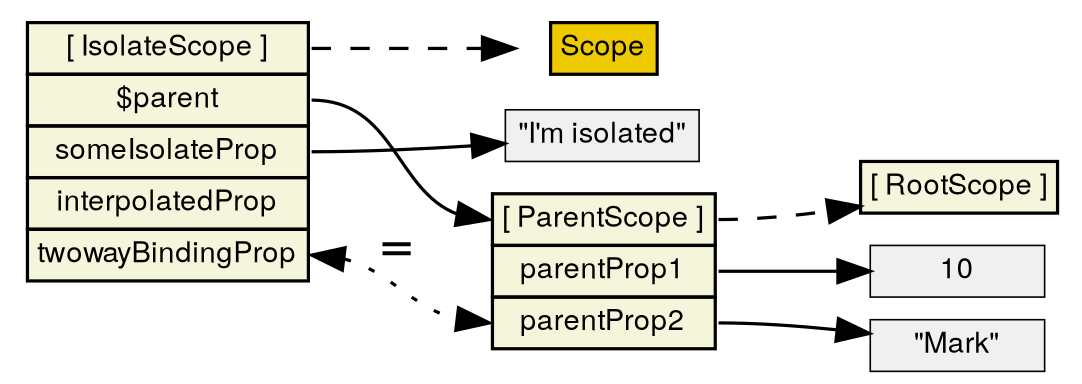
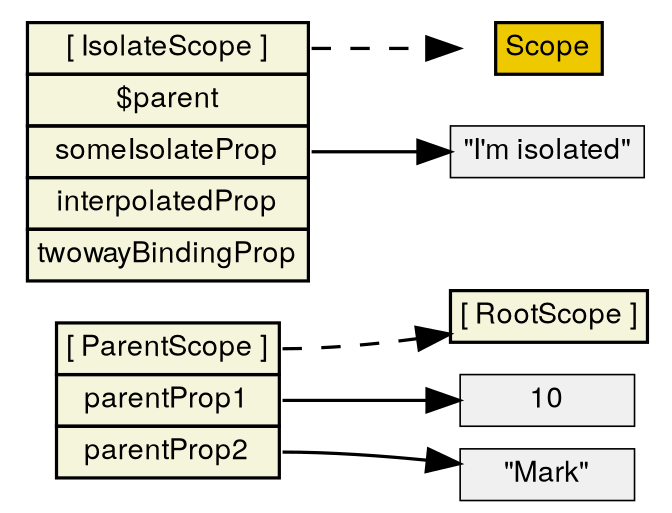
edge "[ IsolateScope ]" -> "[ ParentScope ]": removed
edge "[ IsolateScope ]" -- "[ ParentScope ]": removed, label "="
